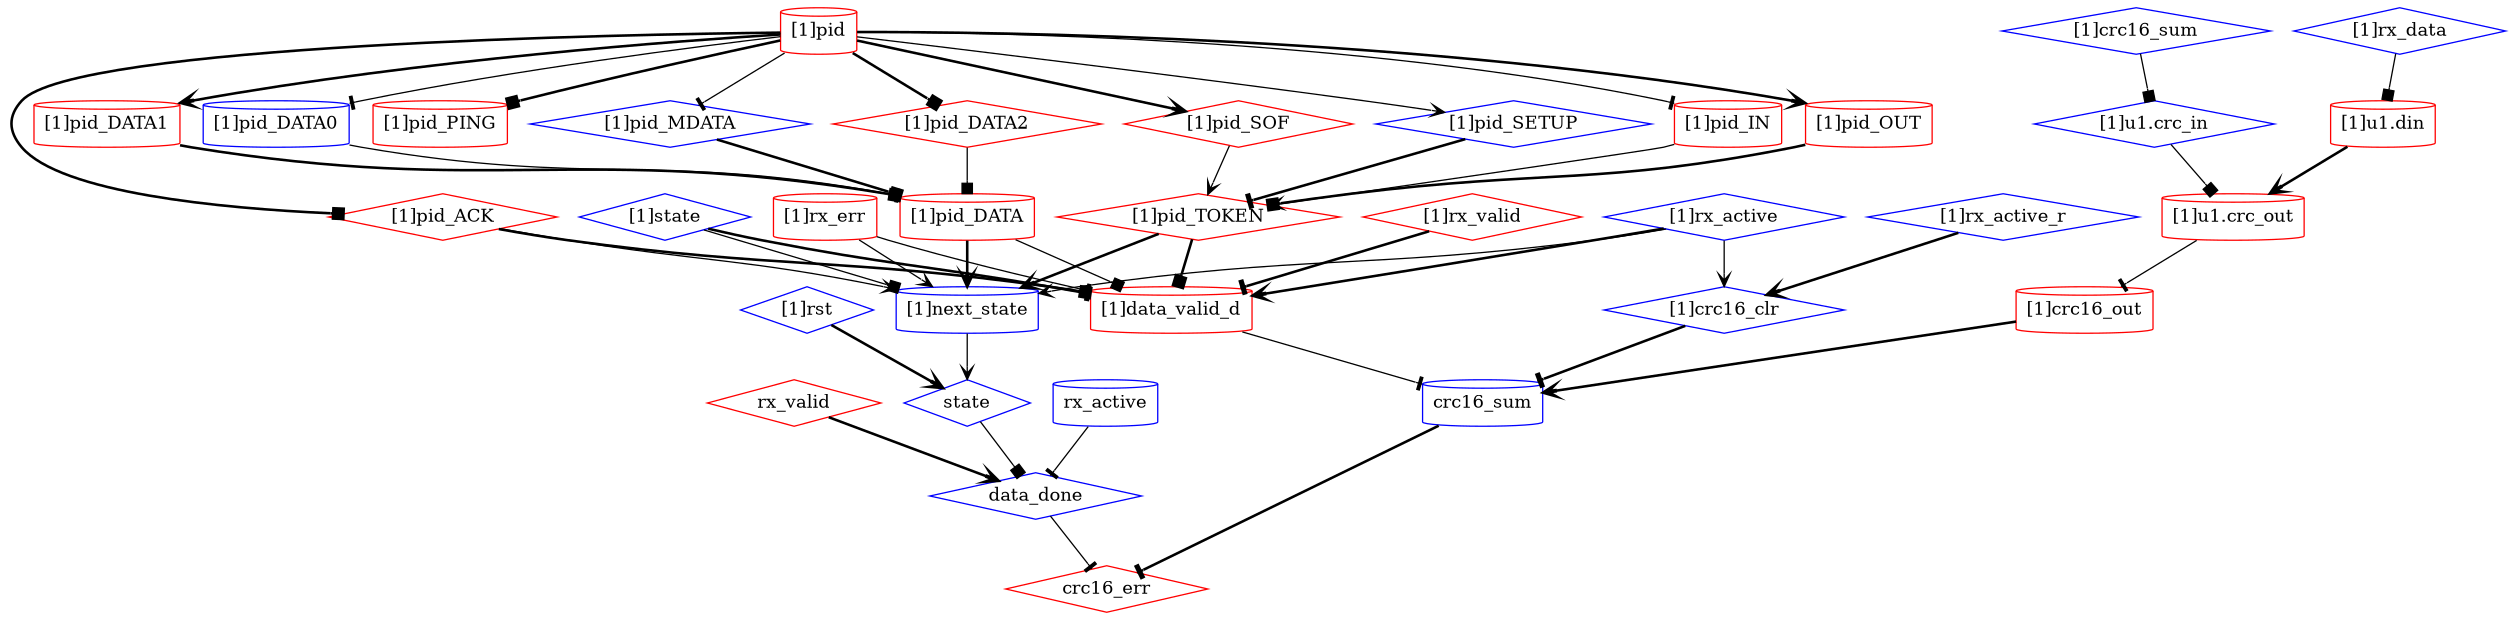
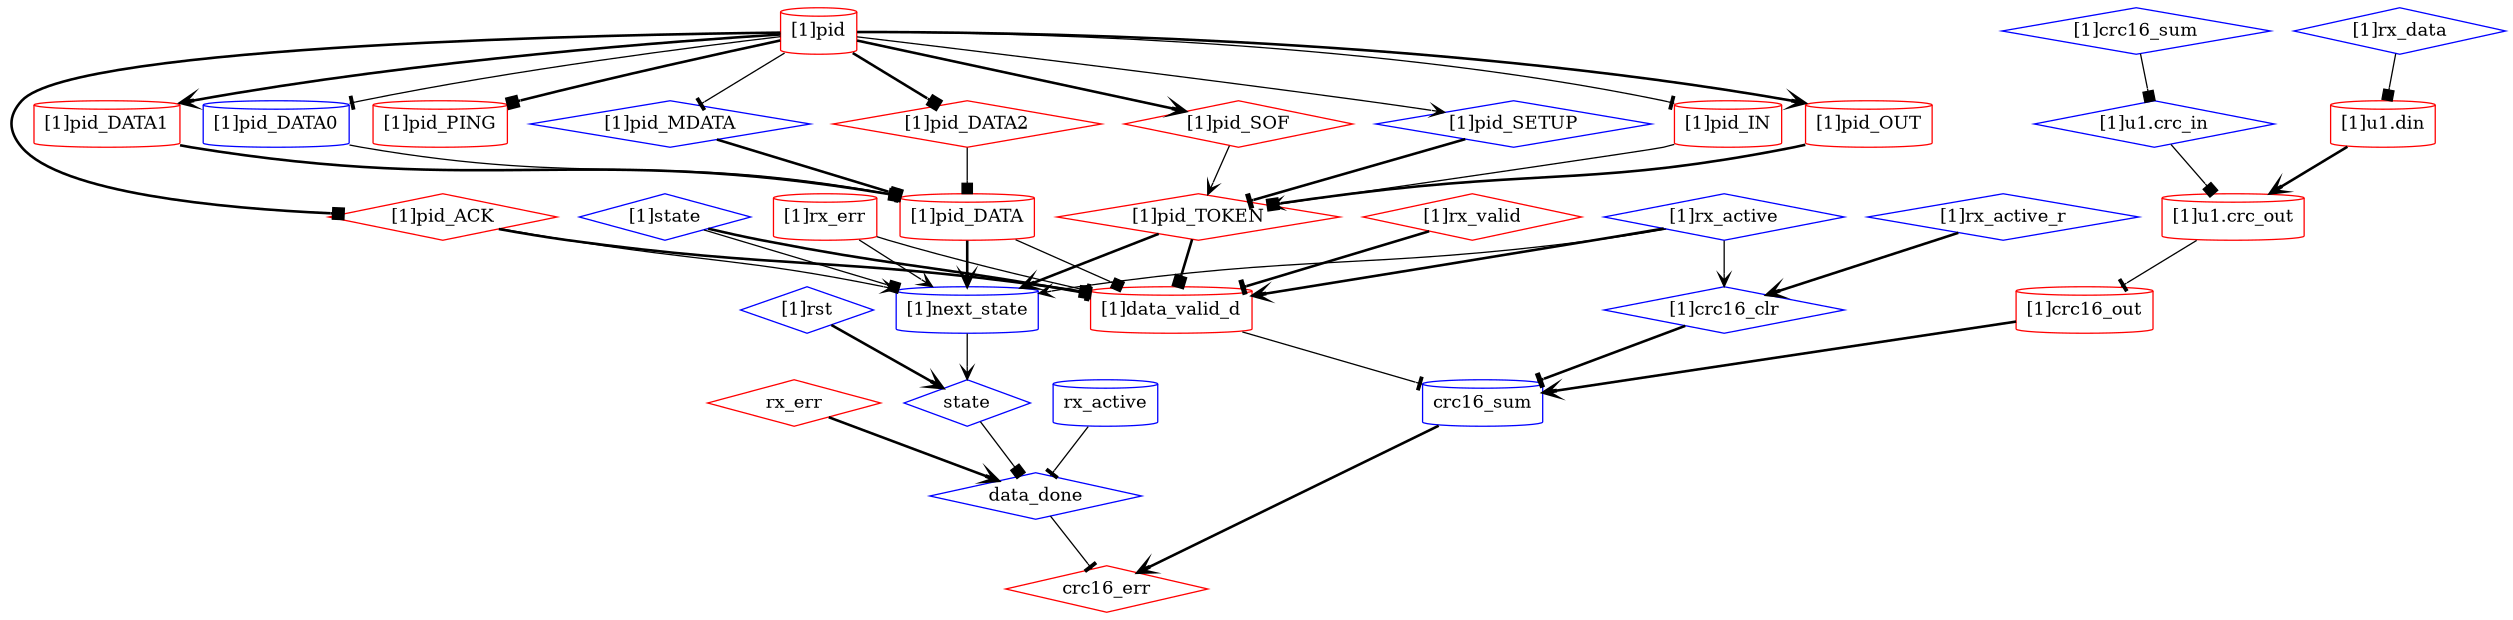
node "rx_valid": label "rx_valid" -> "rx_err"
edge "crc16_sum" -> "crc16_err": arrowhead tee -> vee
